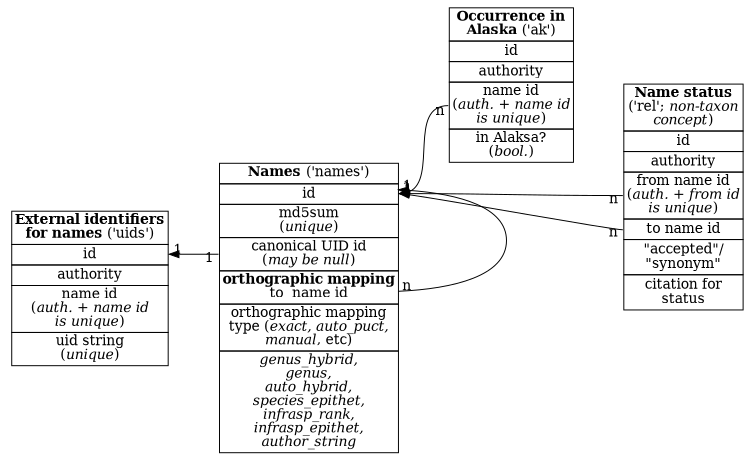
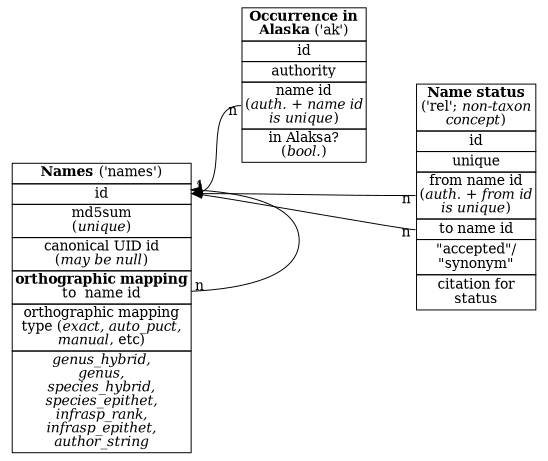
node "Name status": text "authority" -> "unique"
node "External identifiers": removed
node "Names": text "auto_hybrid," -> "species_hybrid,"
